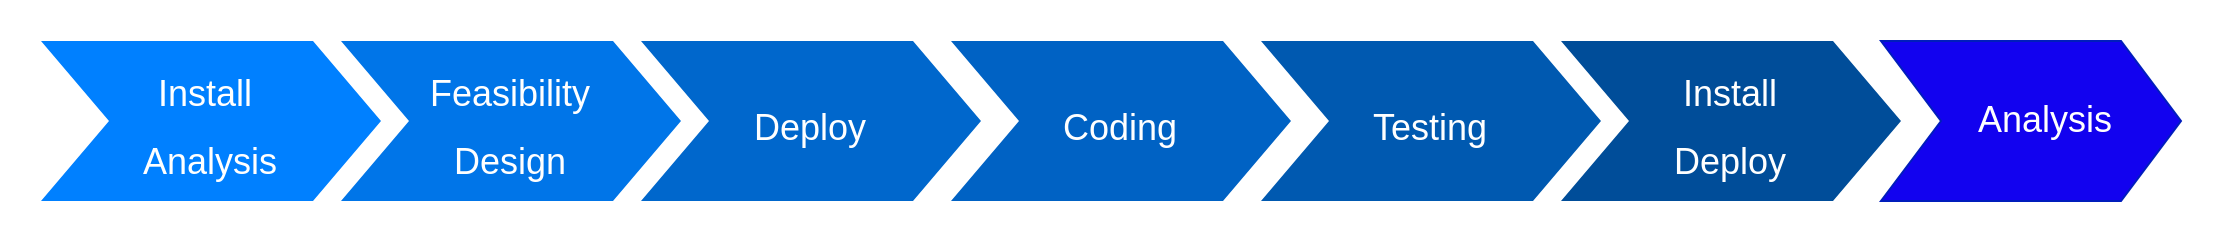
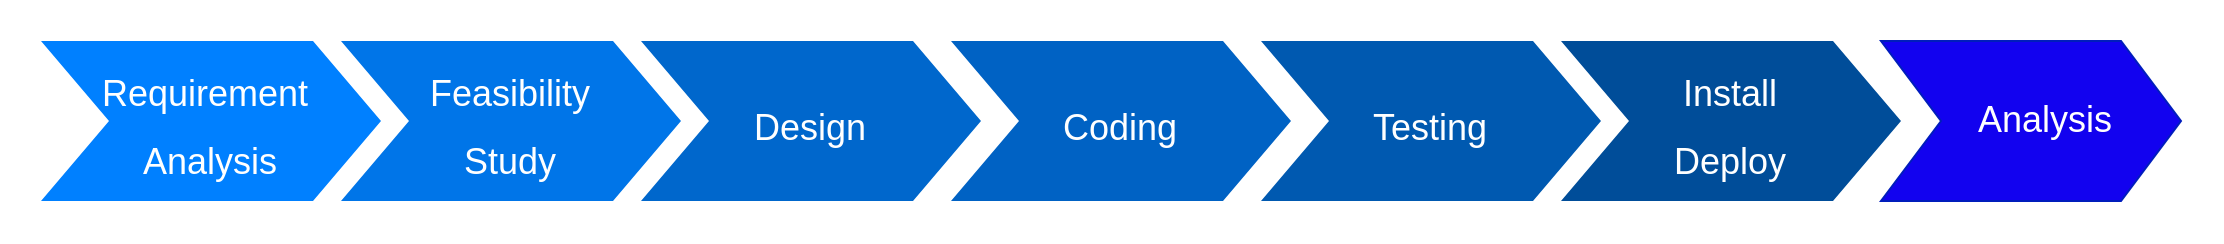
node "Install Analysis": label "Install Analysis" -> "Requirement Analysis"
node "Feasibility Design": label "Feasibility Design" -> "Feasibility Study"
node "Deploy": label "Deploy" -> "Design"
